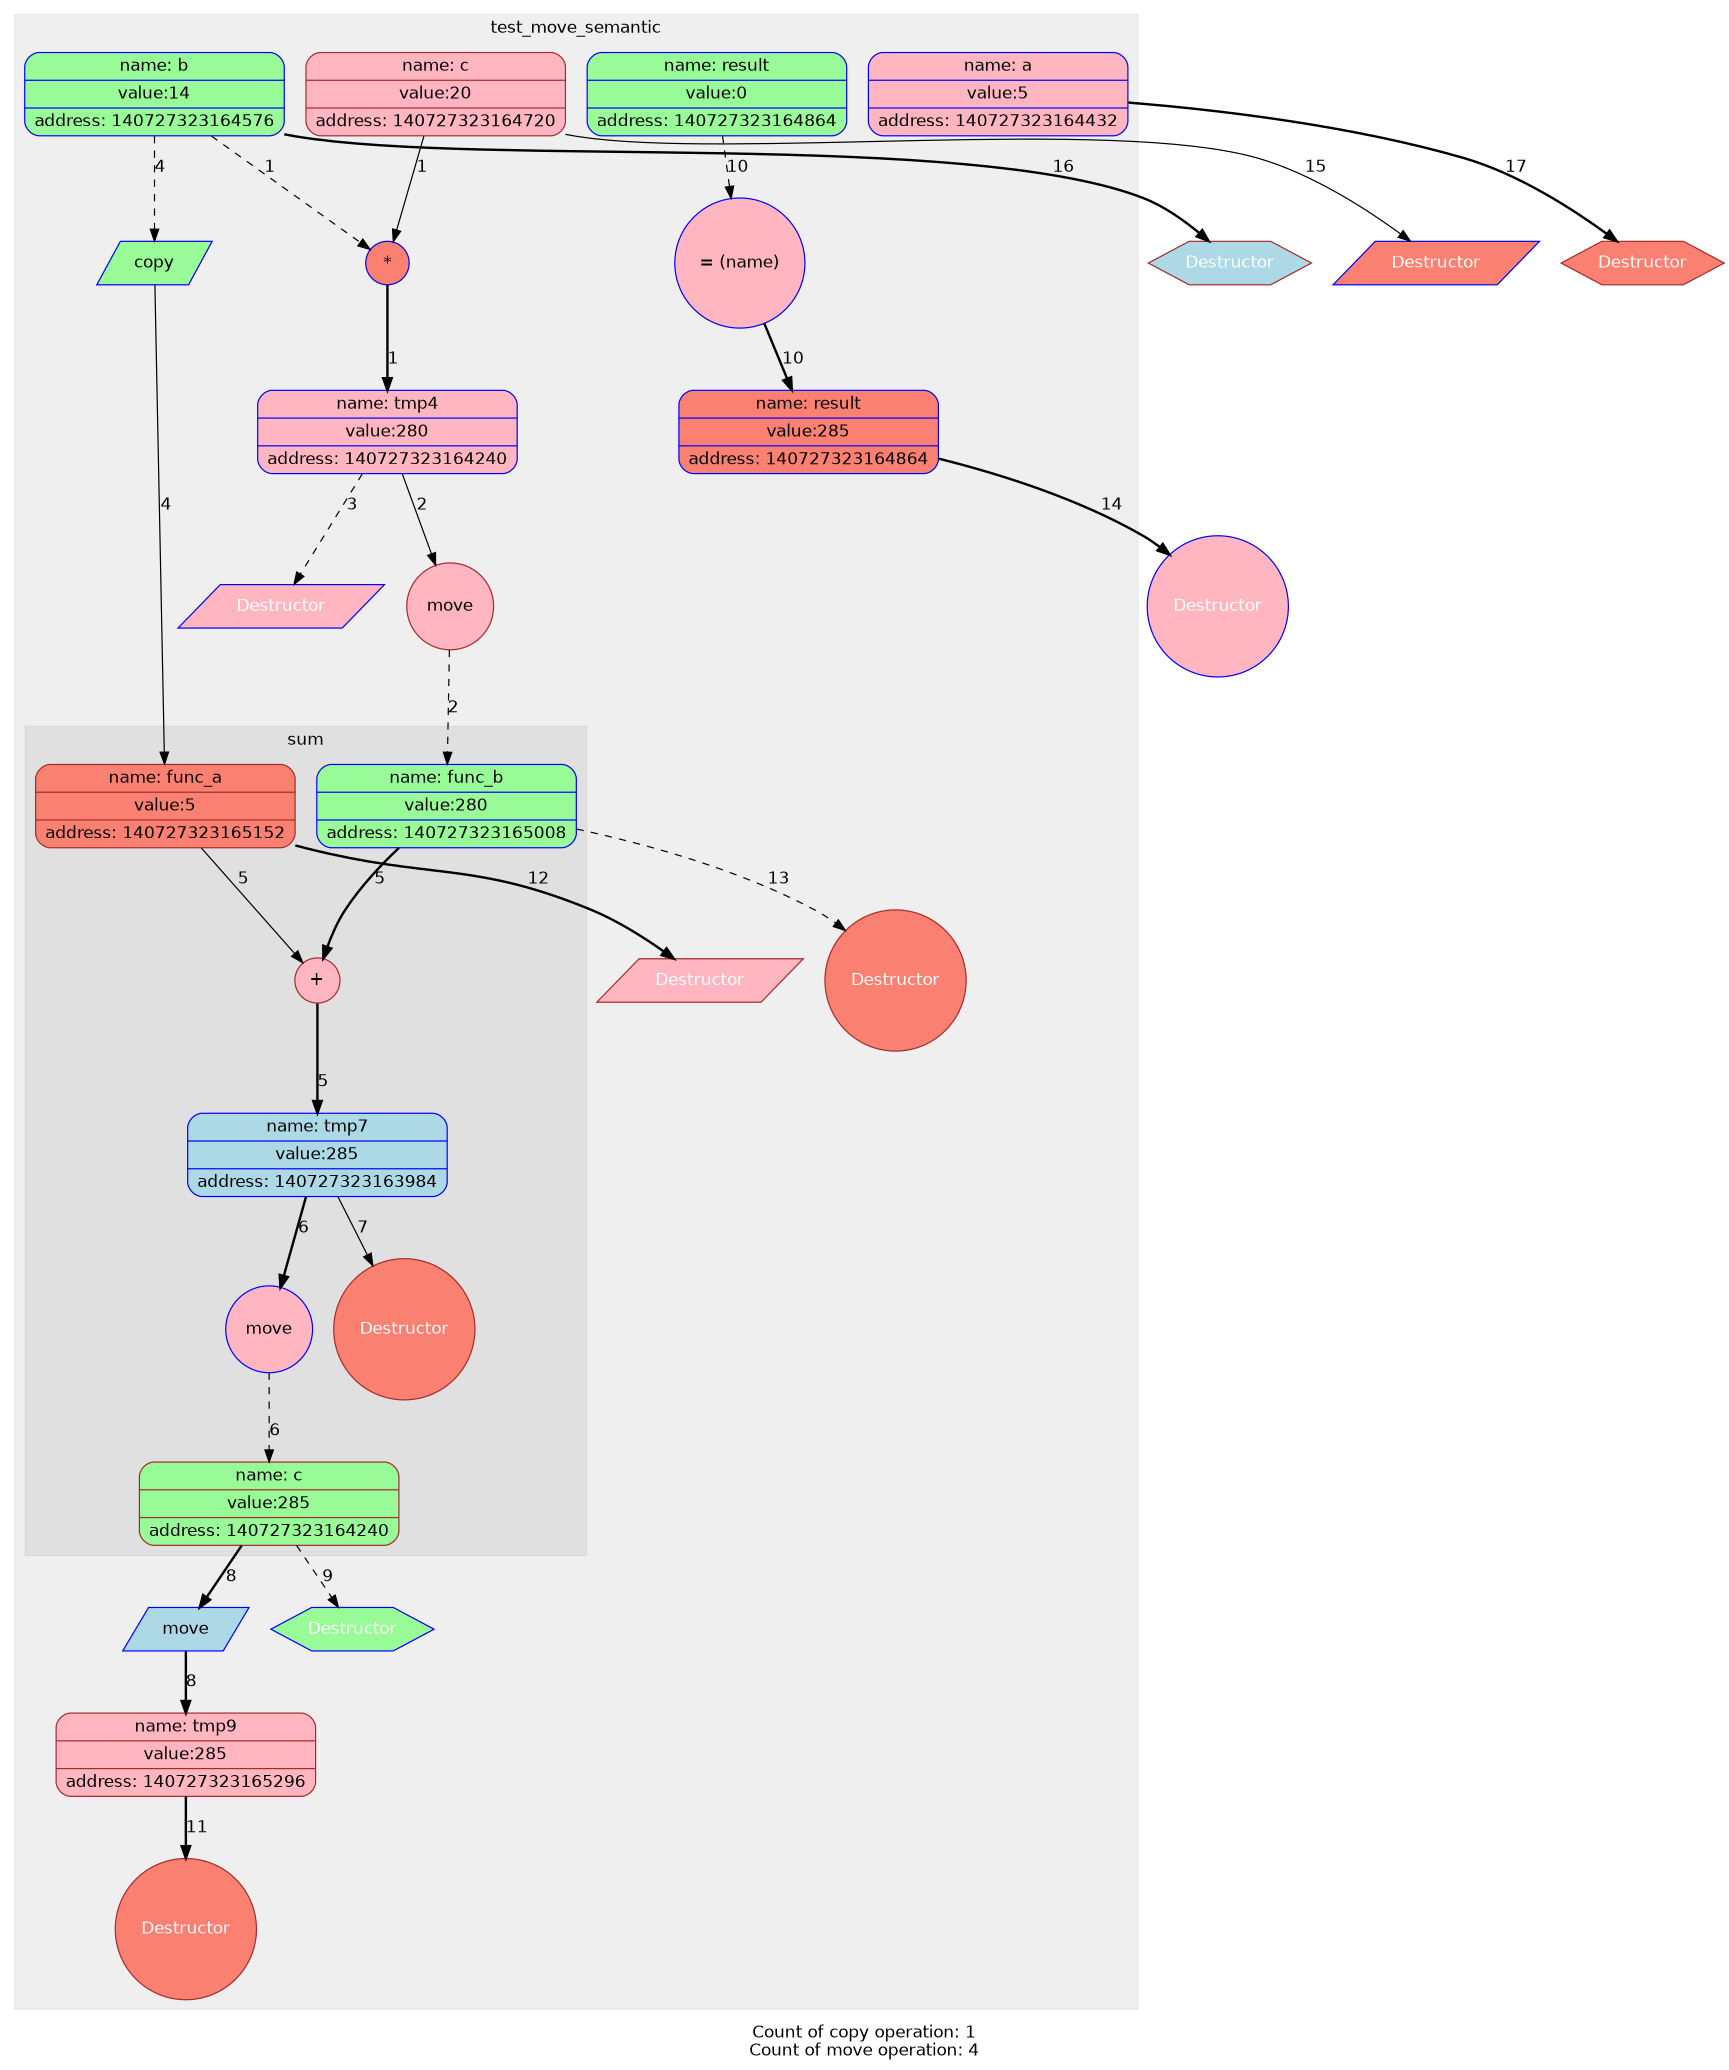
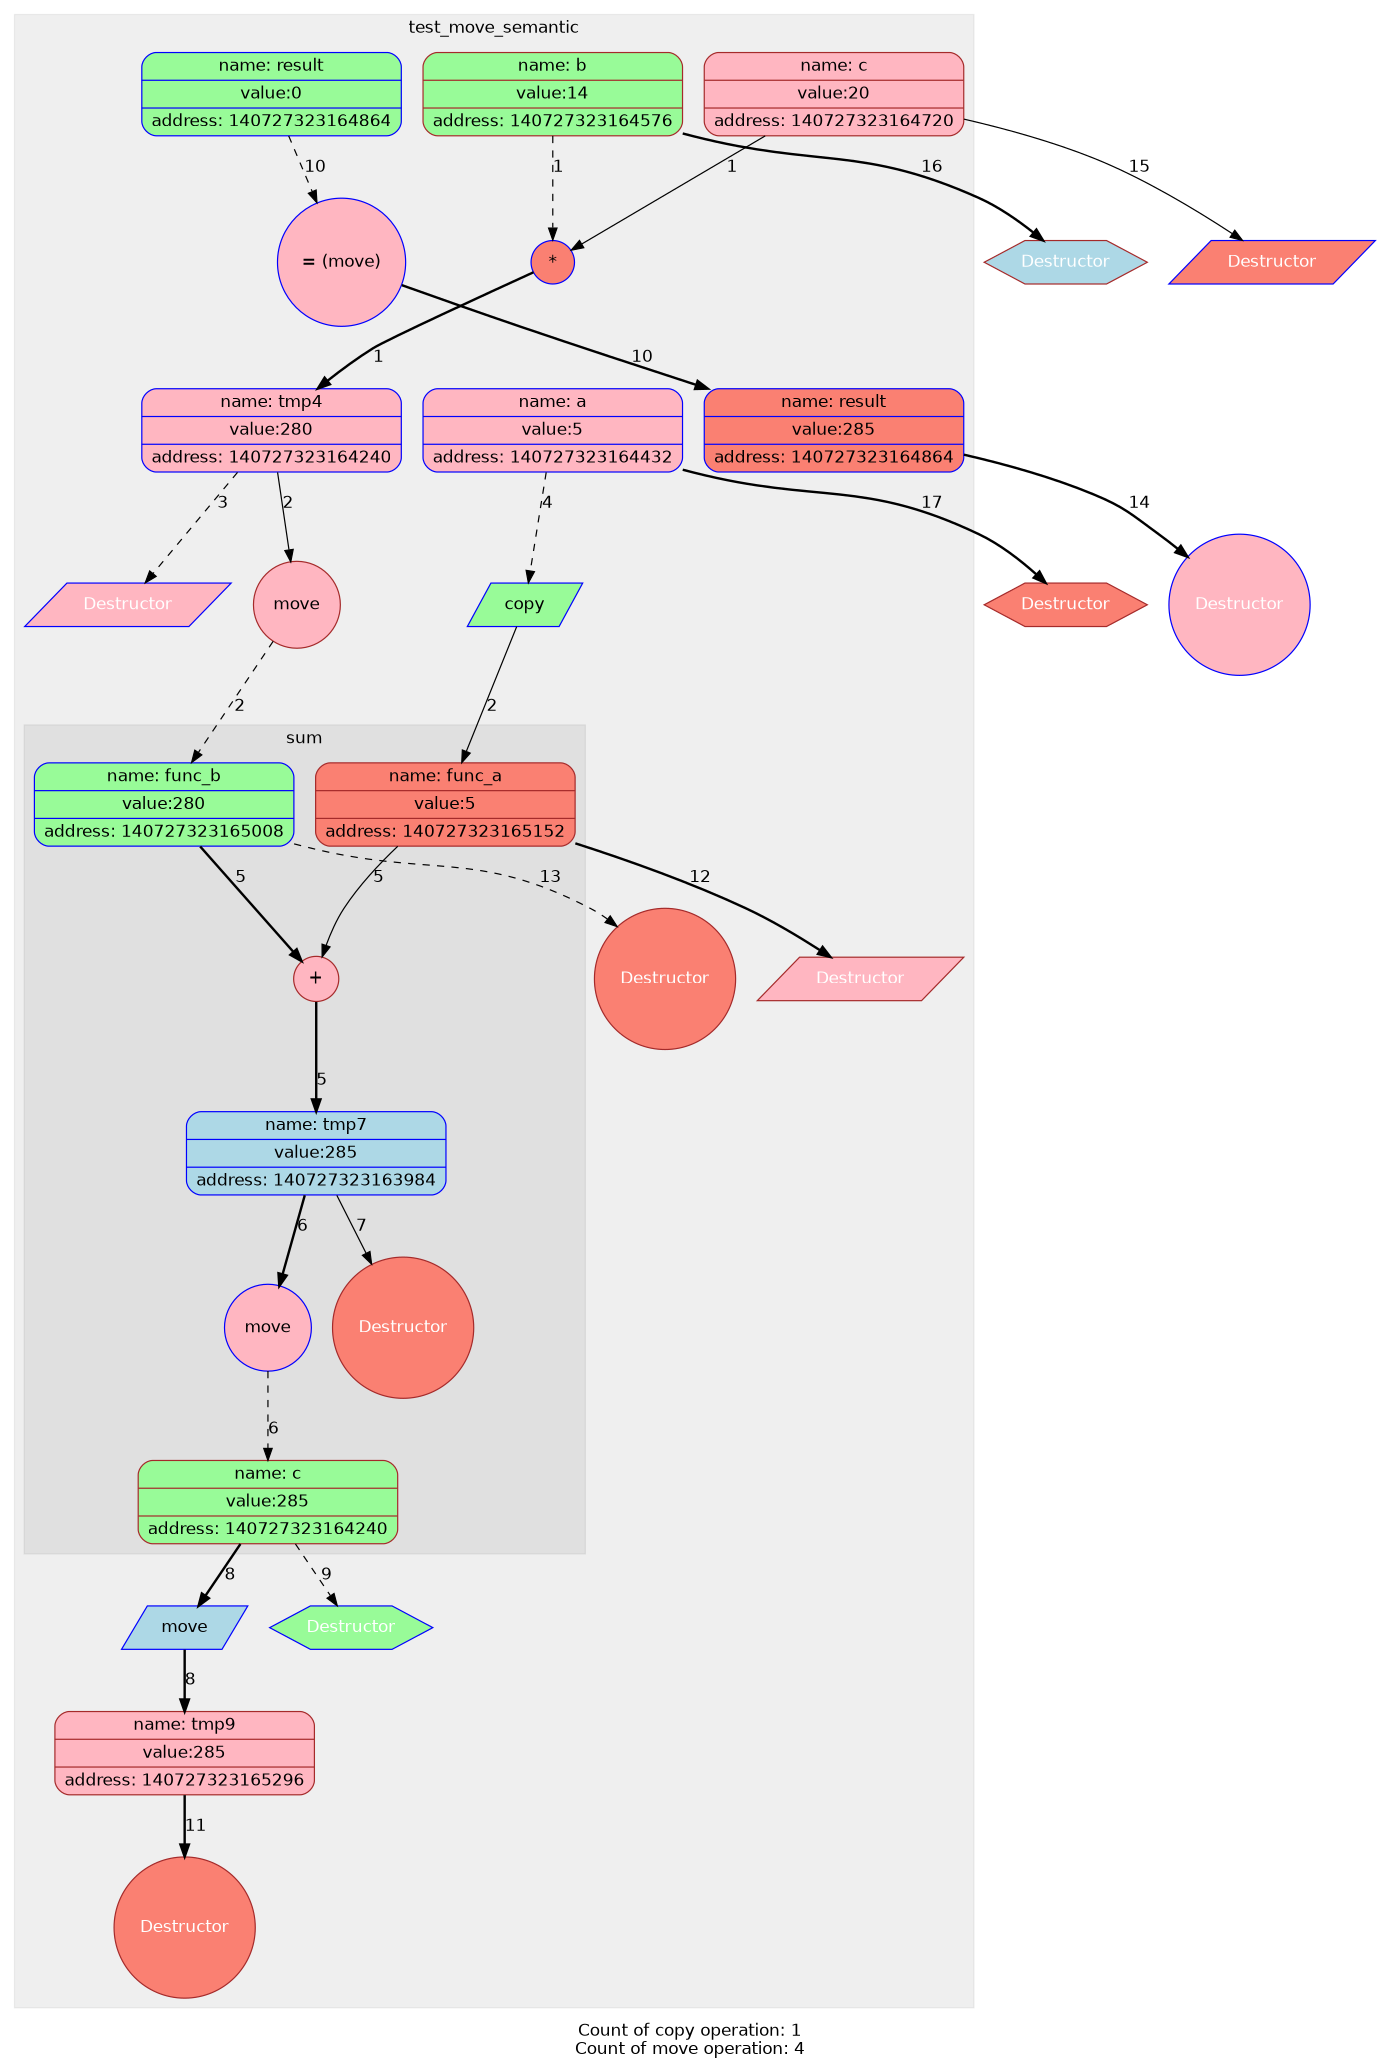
node "name: b": color blue -> brown
edge "name: b" -> "copy": now "name: a" -> "copy"
node "= (name)": label "= (name)" -> "= (move)"
edge "copy" -> "name: func_a": label "4" -> "2"
